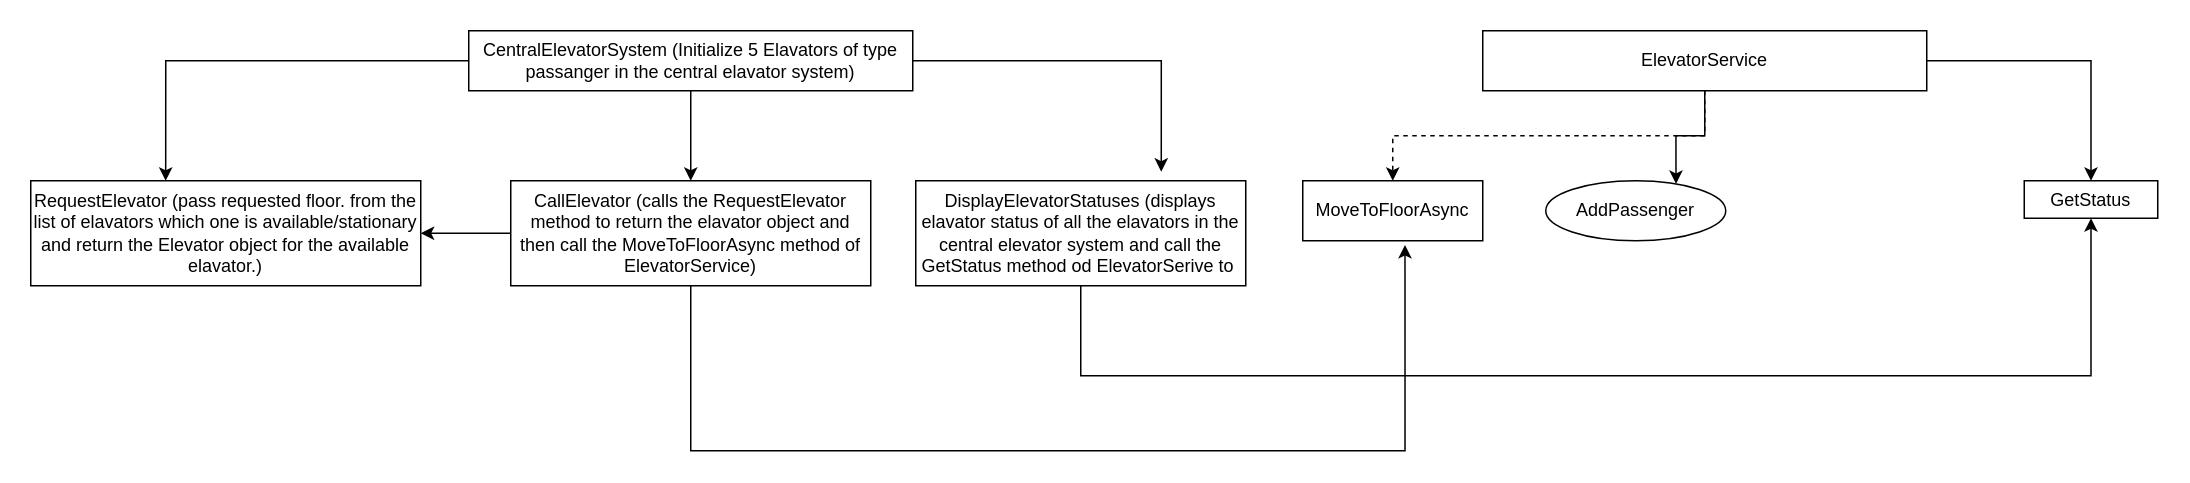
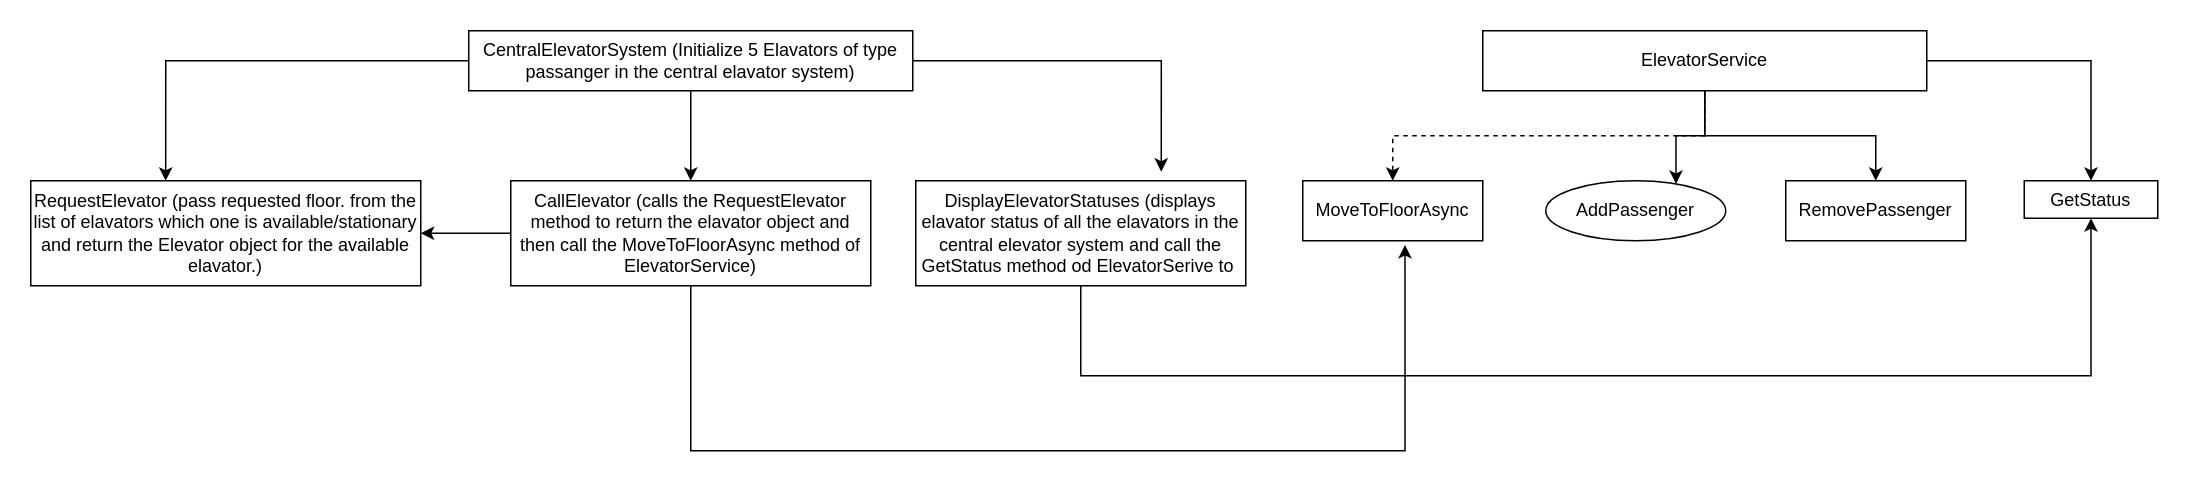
edge "ElevatorService" -> "RemovePassenger": added
node "RemovePassenger": added
